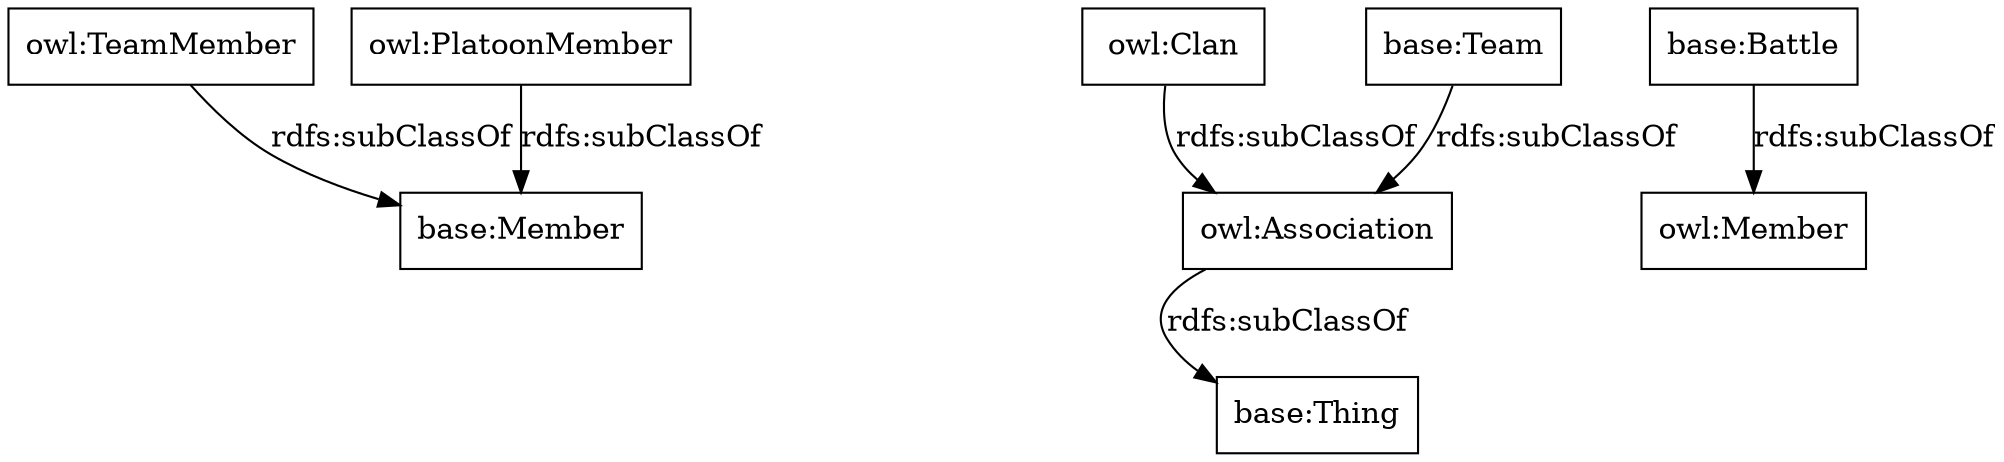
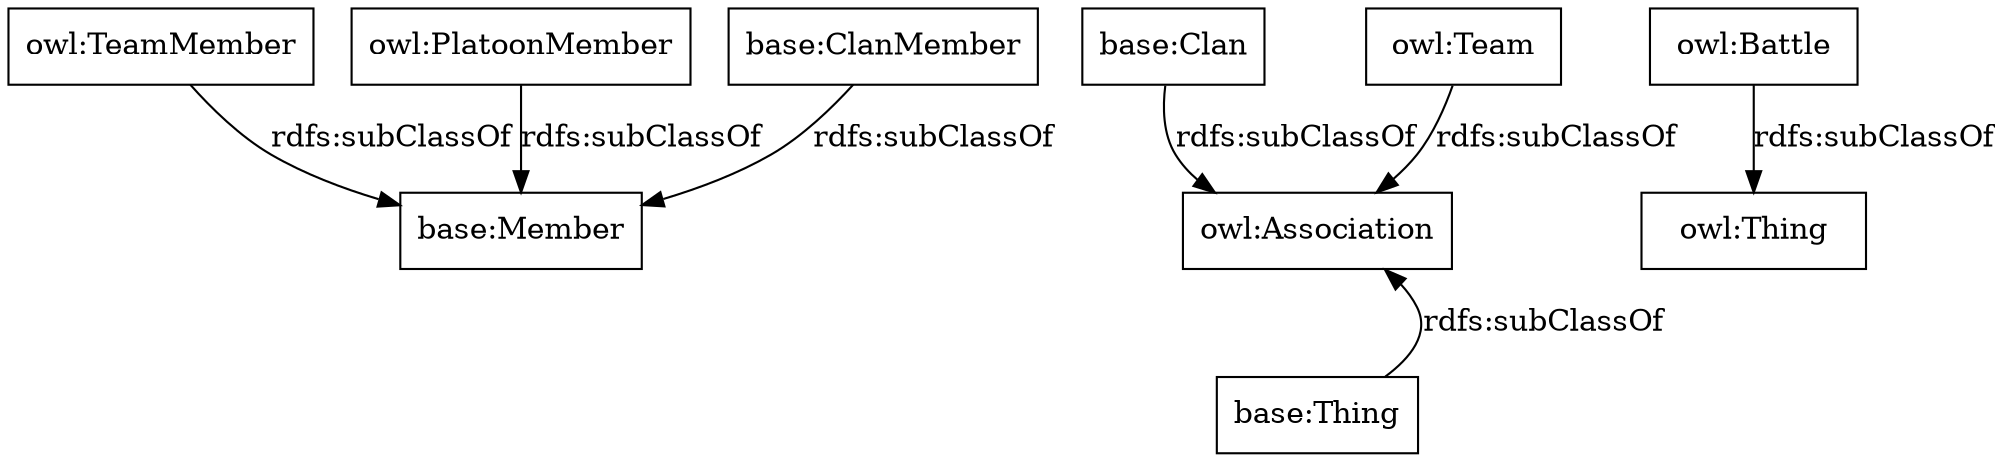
node "base:ClanMember": added
node "owl:Clan": label "owl:Clan" -> "base:Clan"
node "base:Team": label "base:Team" -> "owl:Team"
node "base:Battle": label "base:Battle" -> "owl:Battle"
node "owl:Member": label "owl:Member" -> "owl:Thing"
edge "owl:Association" -> "base:Thing": reversed
